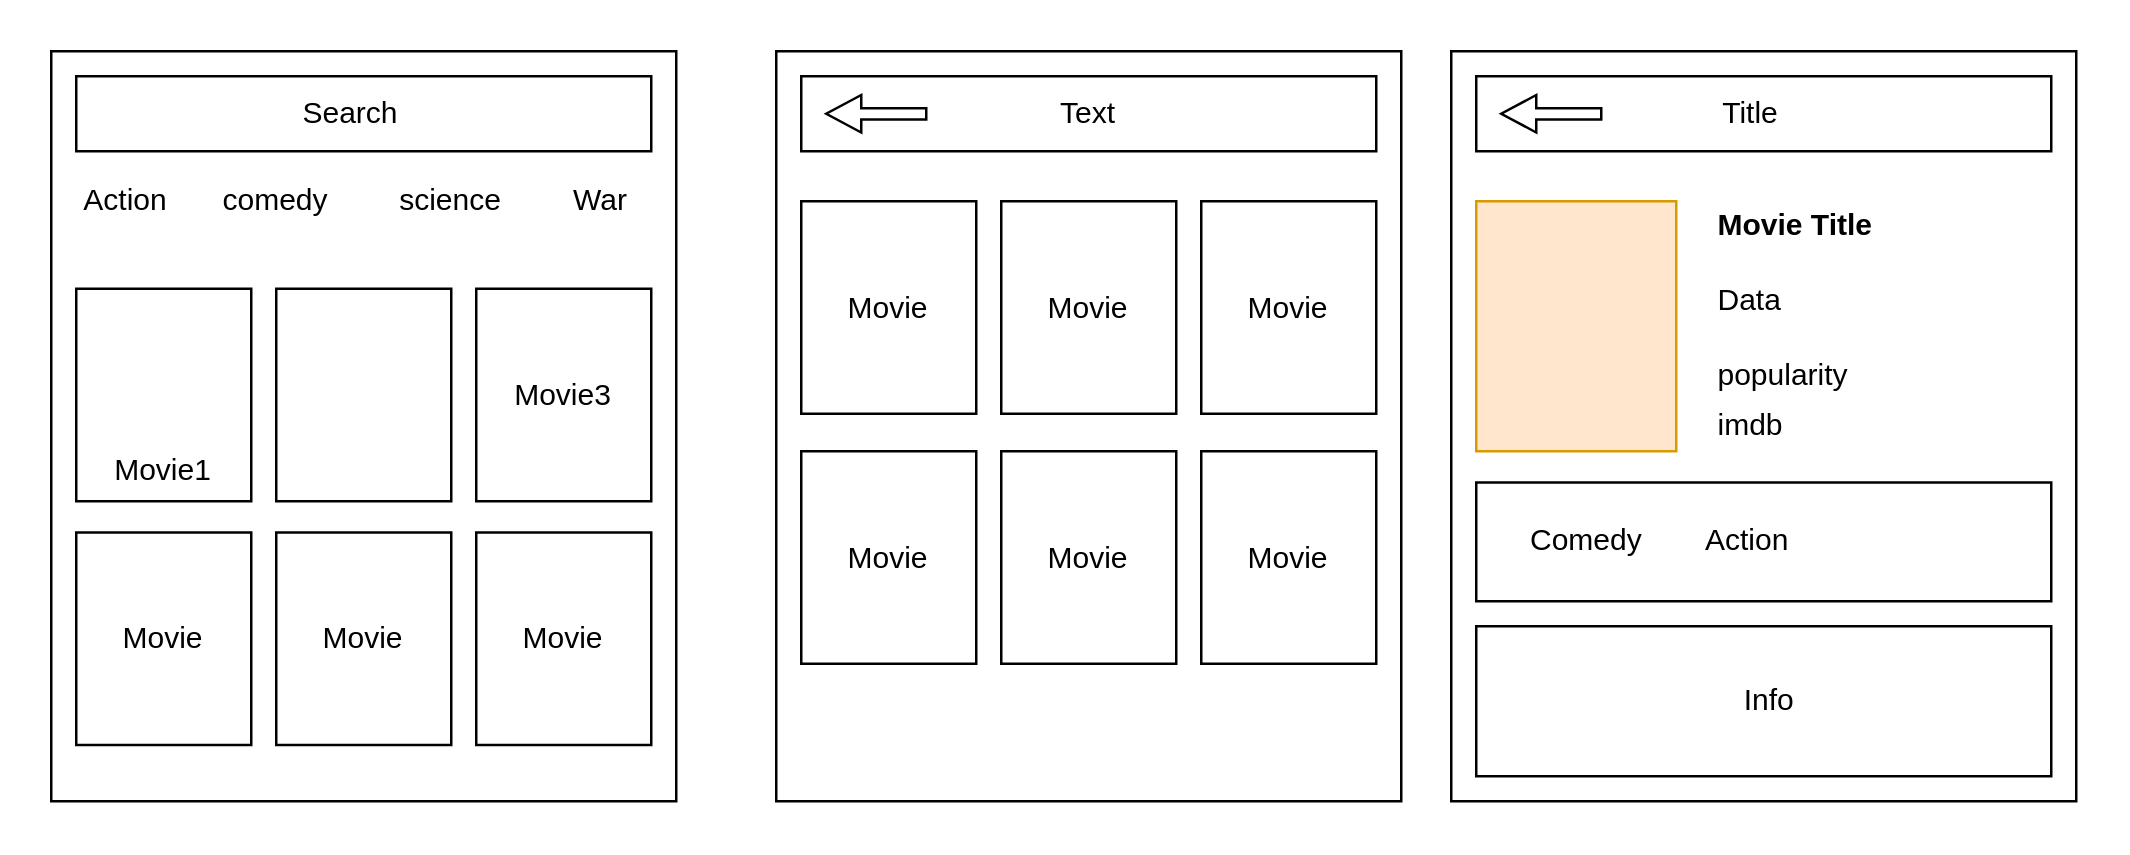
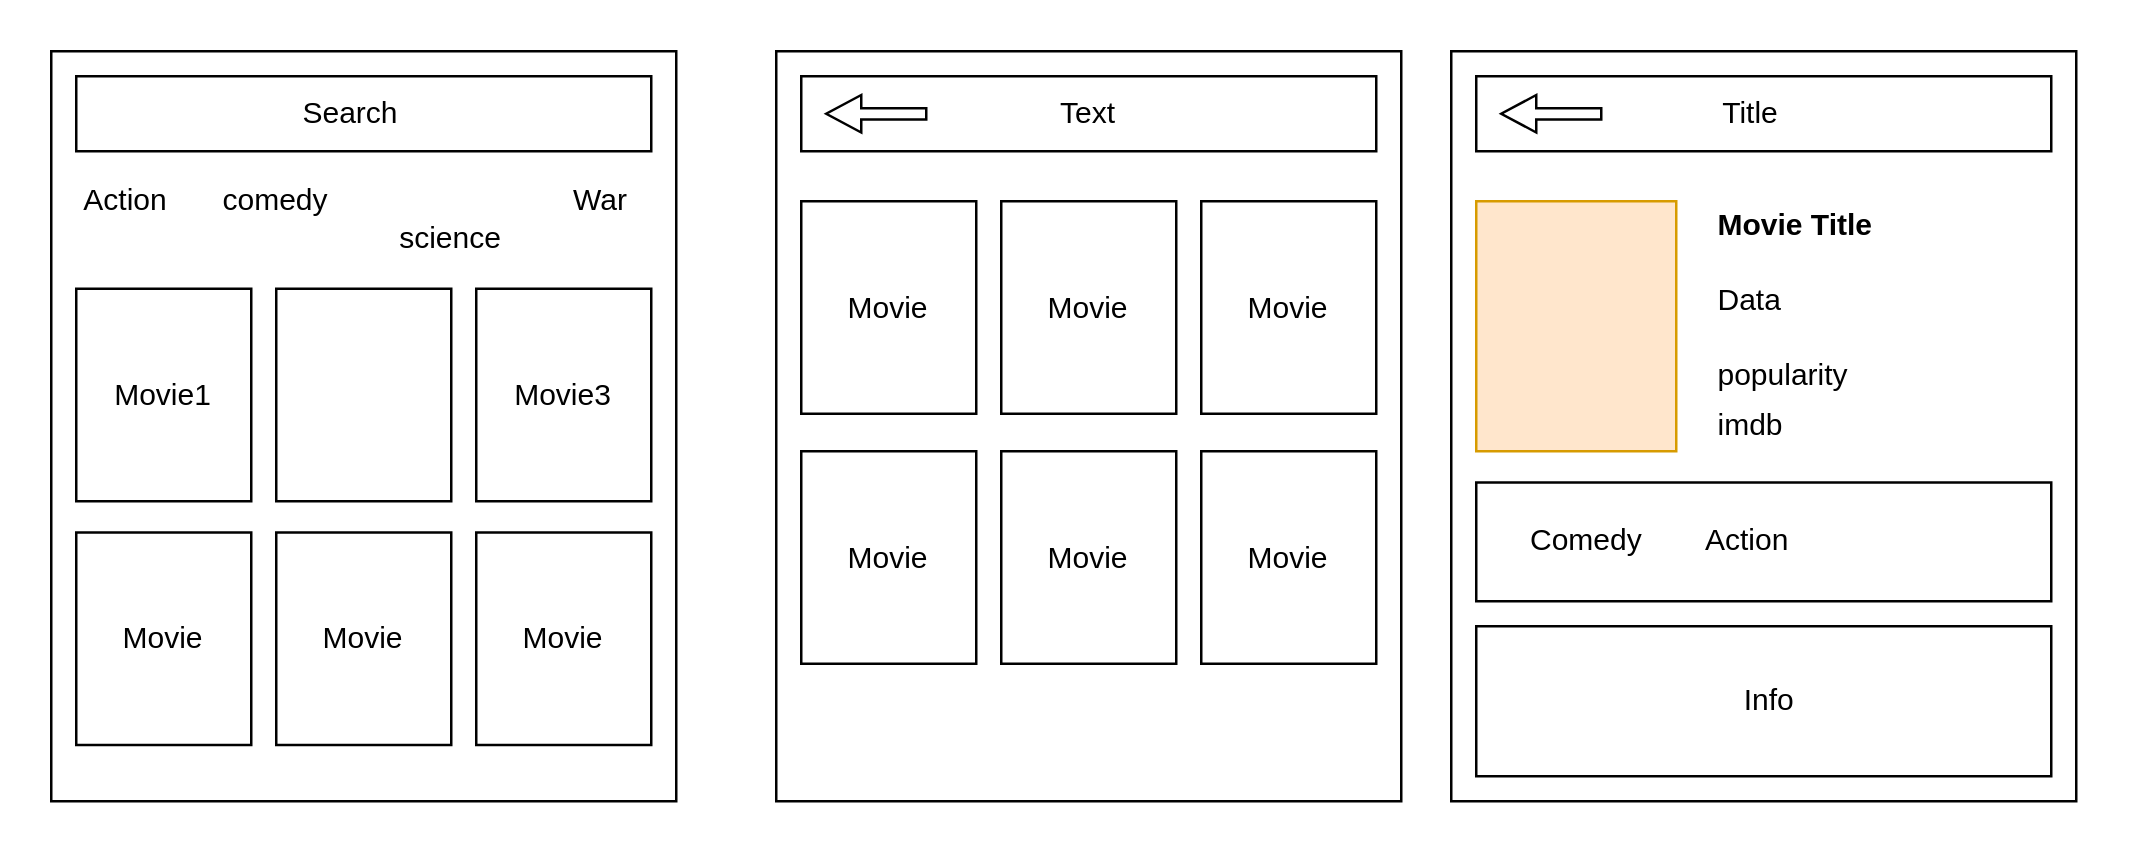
node "science": moved (451, 201) -> (451, 239)
node "Movie1": moved (164, 470) -> (164, 395)
